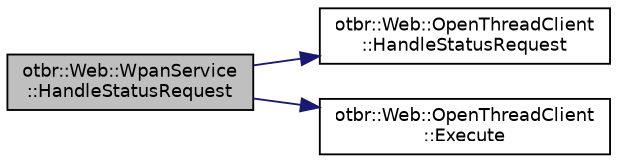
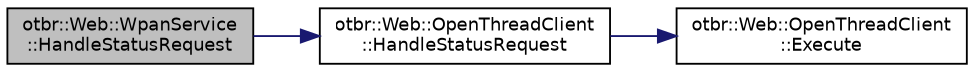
edge "otbr::Web::WpanService ::HandleStatusRequest" -> "otbr::Web::OpenThreadClient ::Execute": now "otbr::Web::OpenThreadClient ::HandleStatusRequest" -> "otbr::Web::OpenThreadClient ::Execute"
